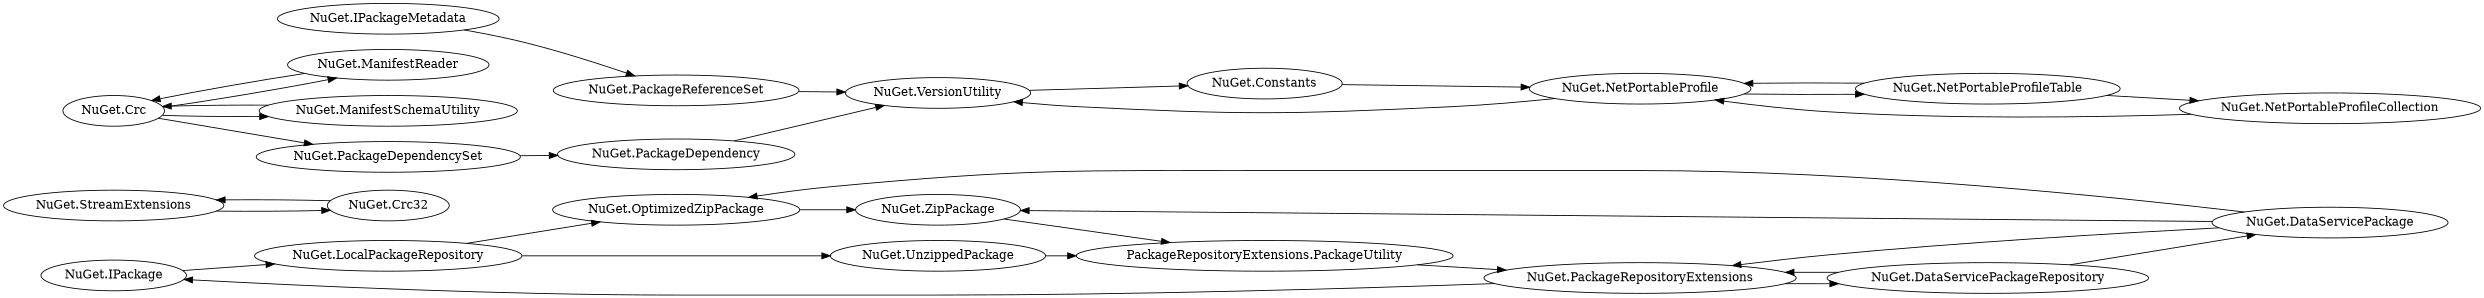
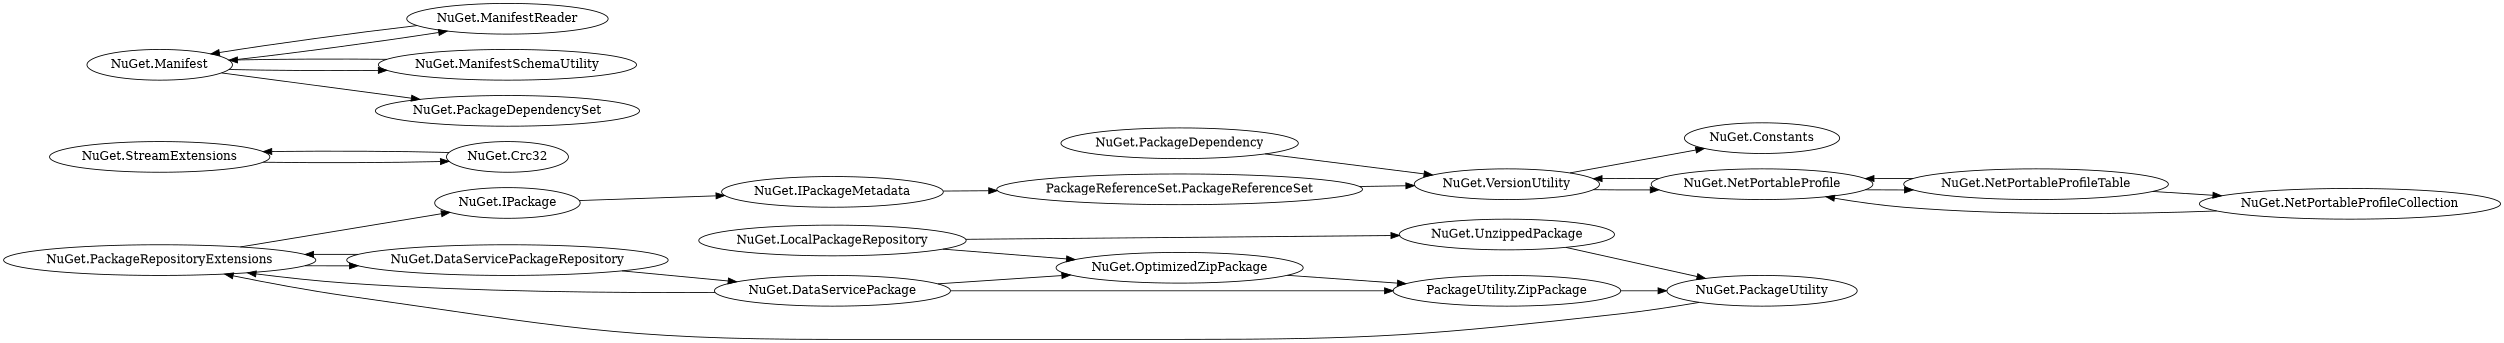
edge "NuGet.Constants" -> "NuGet.NetPortableProfile": now "NuGet.VersionUtility" -> "NuGet.NetPortableProfile"
node "NuGet.PackageReferenceSet": label "NuGet.PackageReferenceSet" -> "PackageReferenceSet.PackageReferenceSet"
node "NuGet.Crc": label "NuGet.Crc" -> "NuGet.Manifest"
edge "NuGet.PackageDependencySet" -> "NuGet.PackageDependency": removed
node "NuGet.ZipPackage": label "NuGet.ZipPackage" -> "PackageUtility.ZipPackage"
node "PackageRepositoryExtensions.PackageUtility": label "PackageRepositoryExtensions.PackageUtility" -> "NuGet.PackageUtility"
edge "NuGet.IPackage" -> "NuGet.LocalPackageRepository": now "NuGet.IPackage" -> "NuGet.IPackageMetadata"
